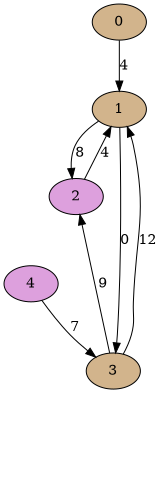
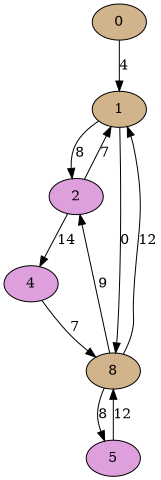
edge "2" -> "1": label "4" -> "7"
edge "2" -> "4": added, label "14"
node "3": label "3" -> "8"
node "5": added
